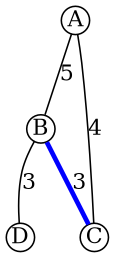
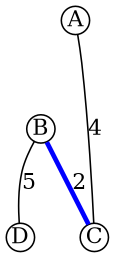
edge "A" -- "B": removed, label "5"
edge "B" -- "D": label "3" -> "5"
edge "B" -- "C": label "3" -> "2"
